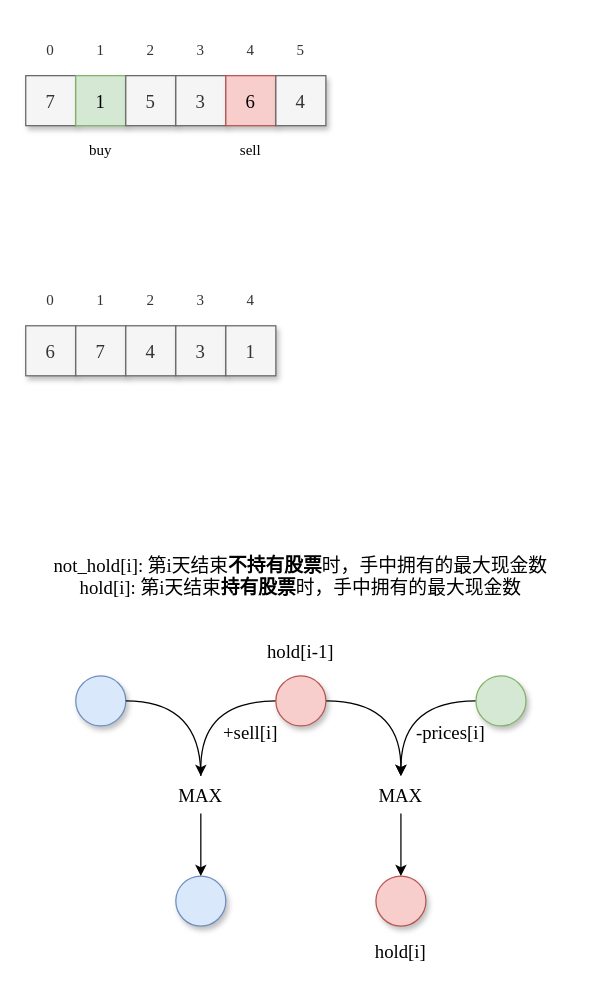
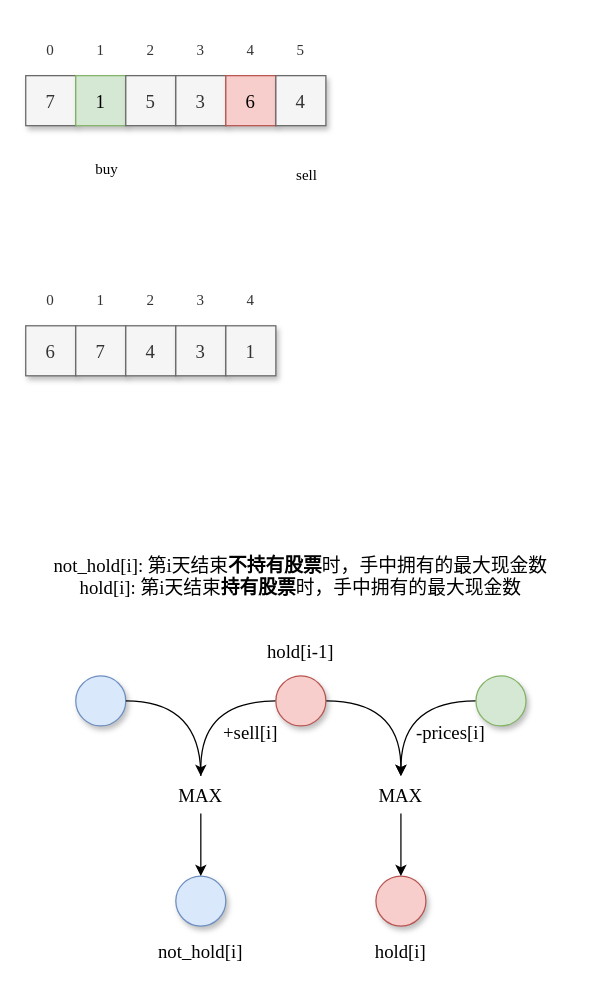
node "buy": moved (101, 151) -> (107, 169)
node "sell": moved (251, 151) -> (307, 176)
node "not_hold[i]": added
